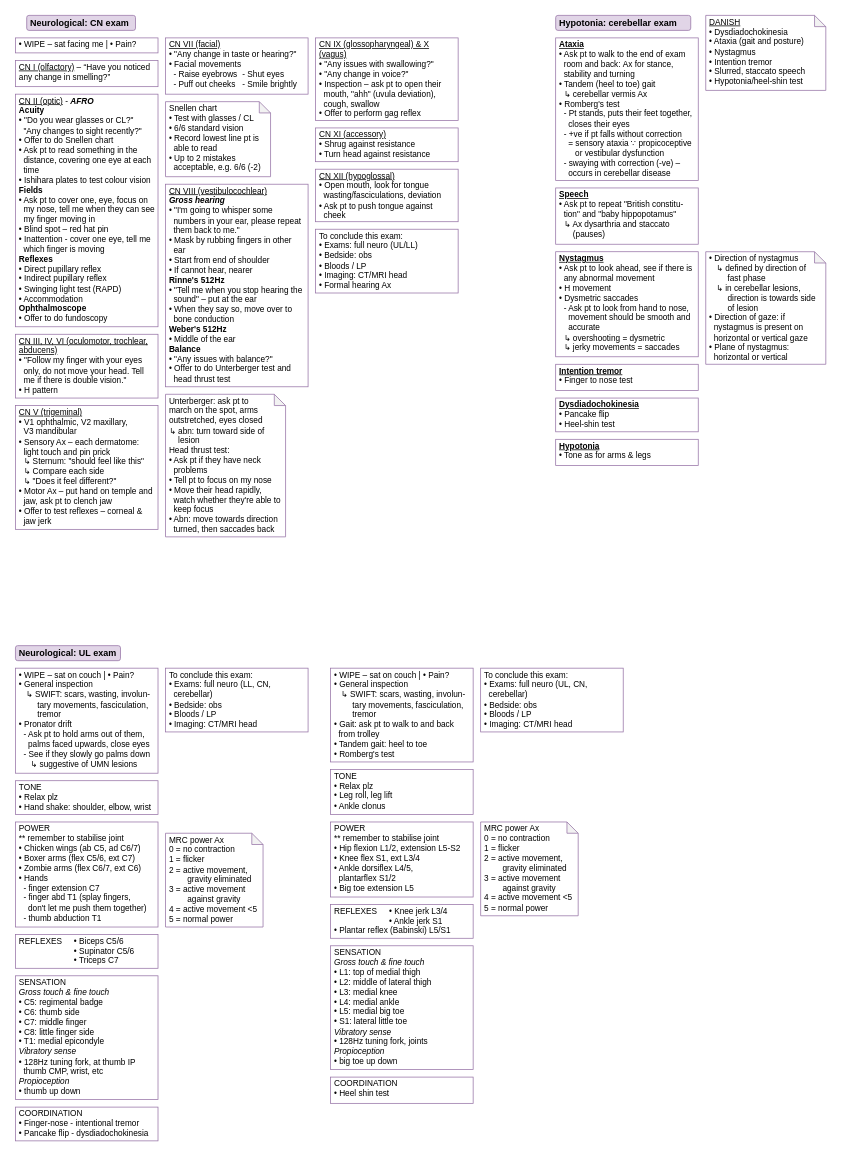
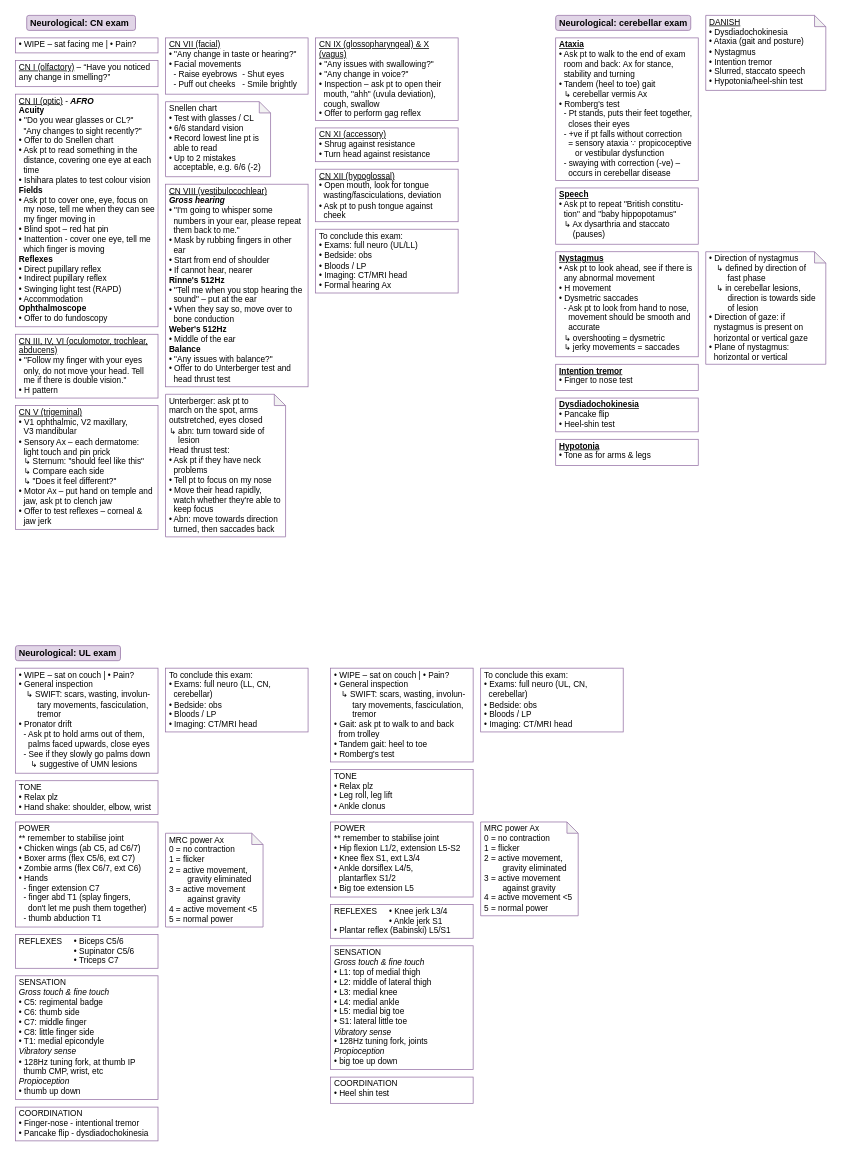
node "Hypotonia: cerebellar exam": label "Hypotonia: cerebellar exam" -> "Neurological: cerebellar exam"
